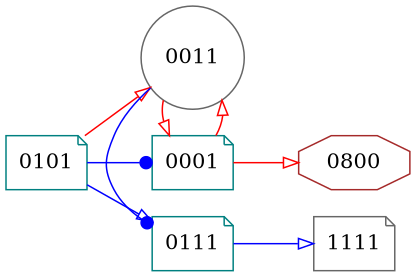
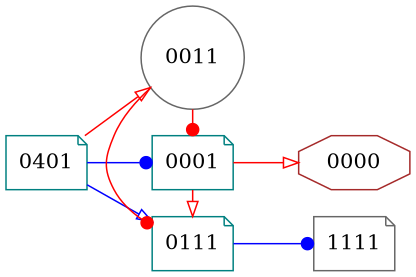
edge "0011" -> "0001": arrowhead onormal -> dot
edge "0001" -> "0011": now "0001" -> "0111"
edge "0011" -> "0111": color blue -> red
node "0101": label "0101" -> "0401"
node "0800": label "0800" -> "0000"
edge "0111" -> "1111": arrowhead onormal -> dot
